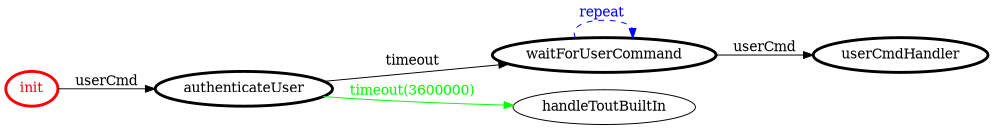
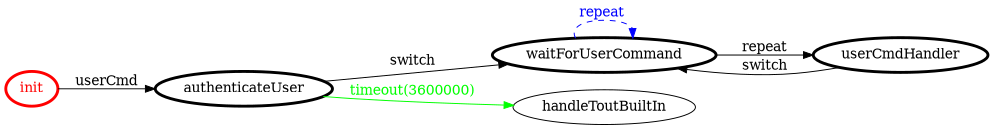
edge "waitForUserCommand" -> "userCmdHandler": label "userCmd" -> "repeat"
edge "authenticateUser" -> "waitForUserCommand": label "timeout" -> "switch"
edge "userCmdHandler" -> "waitForUserCommand": added, label "switch"
